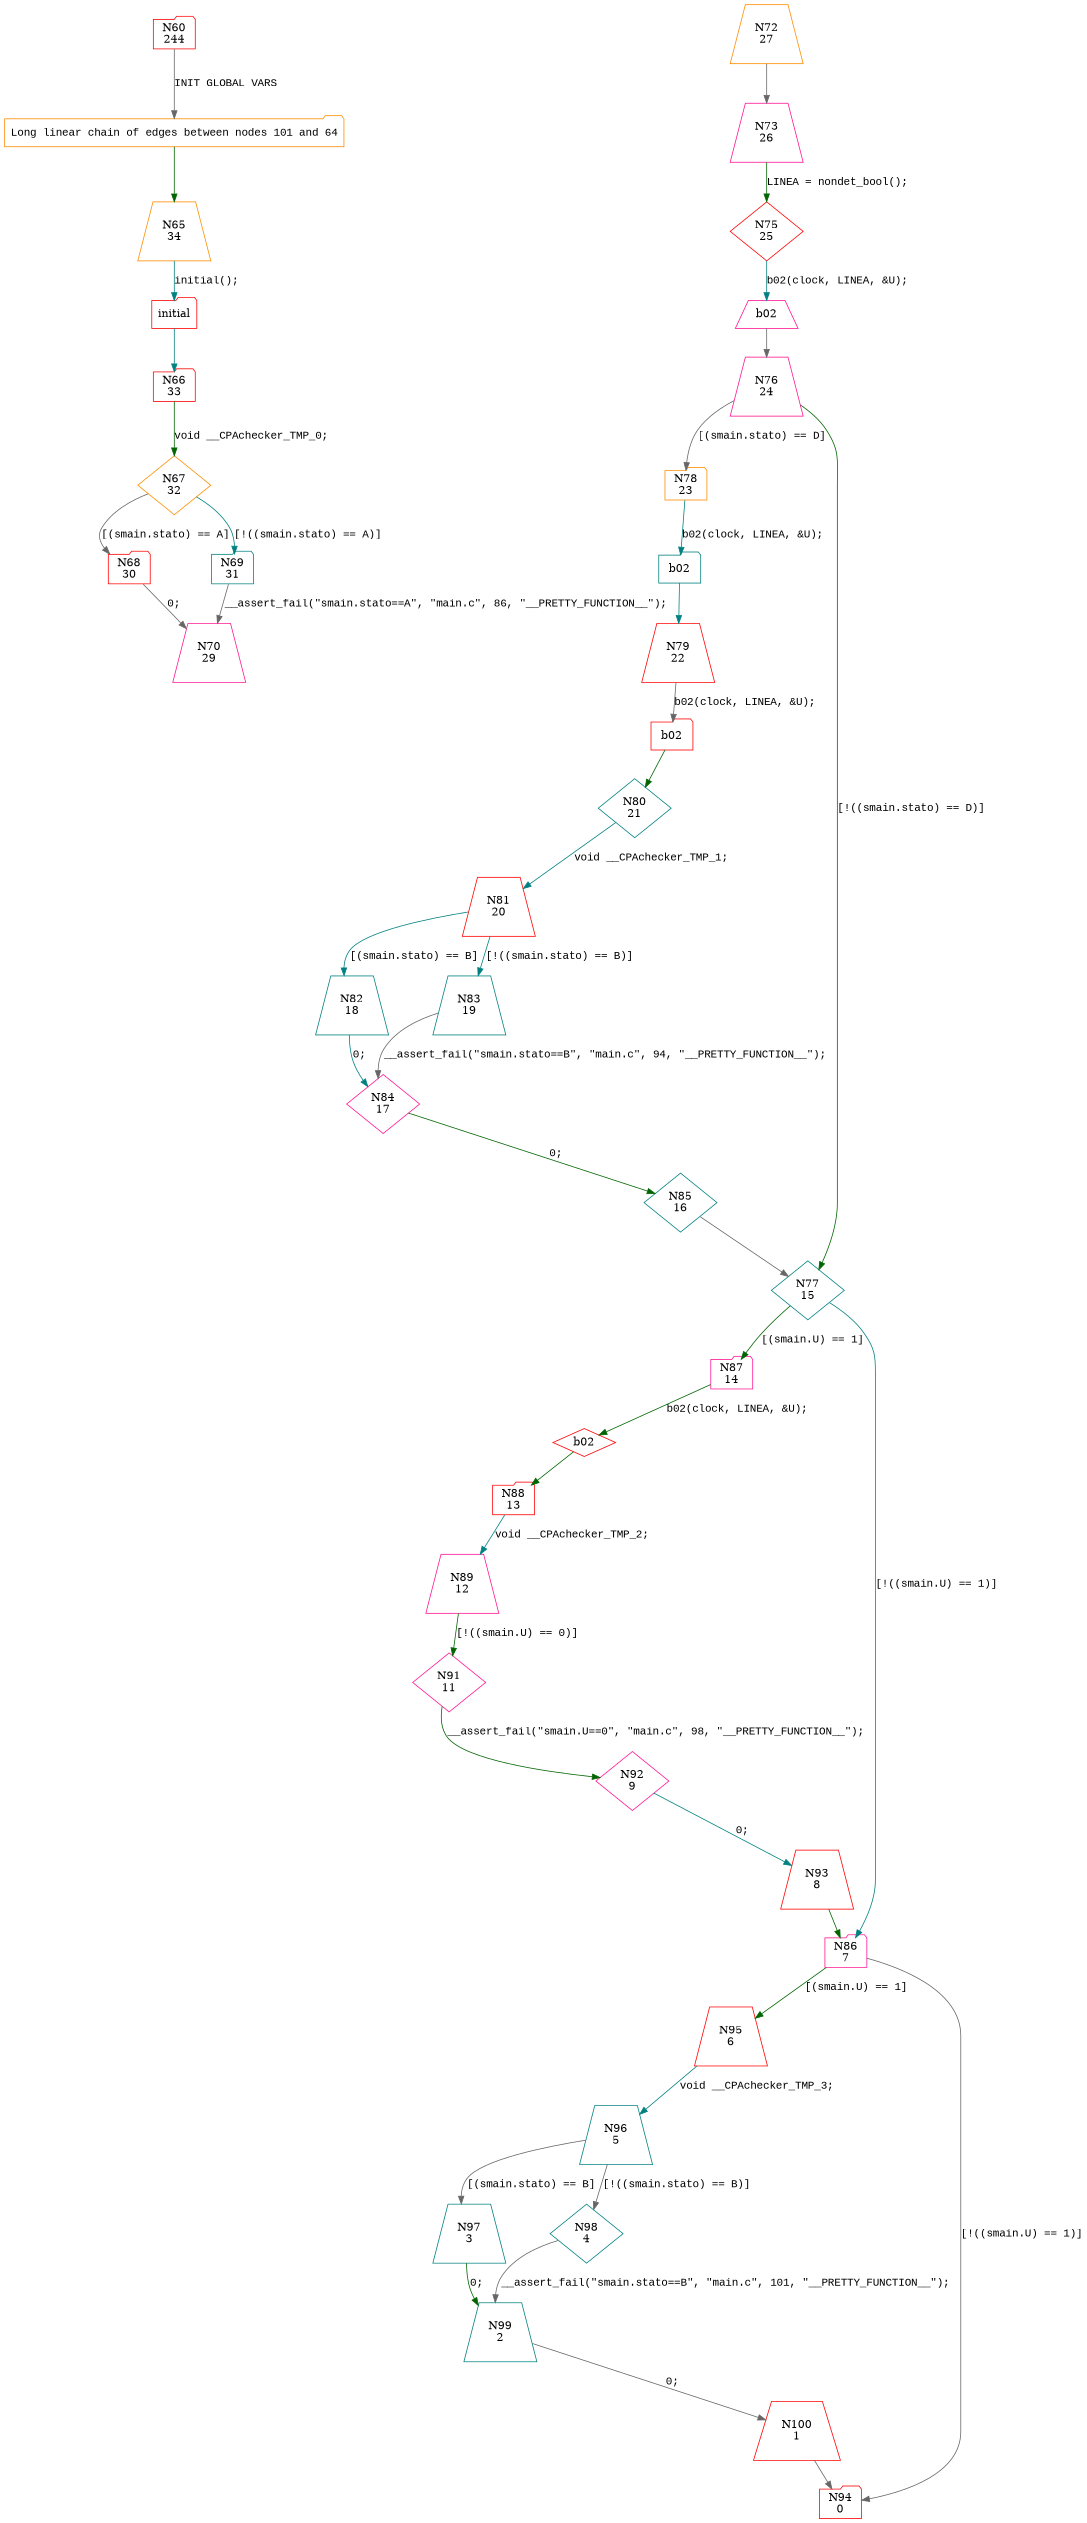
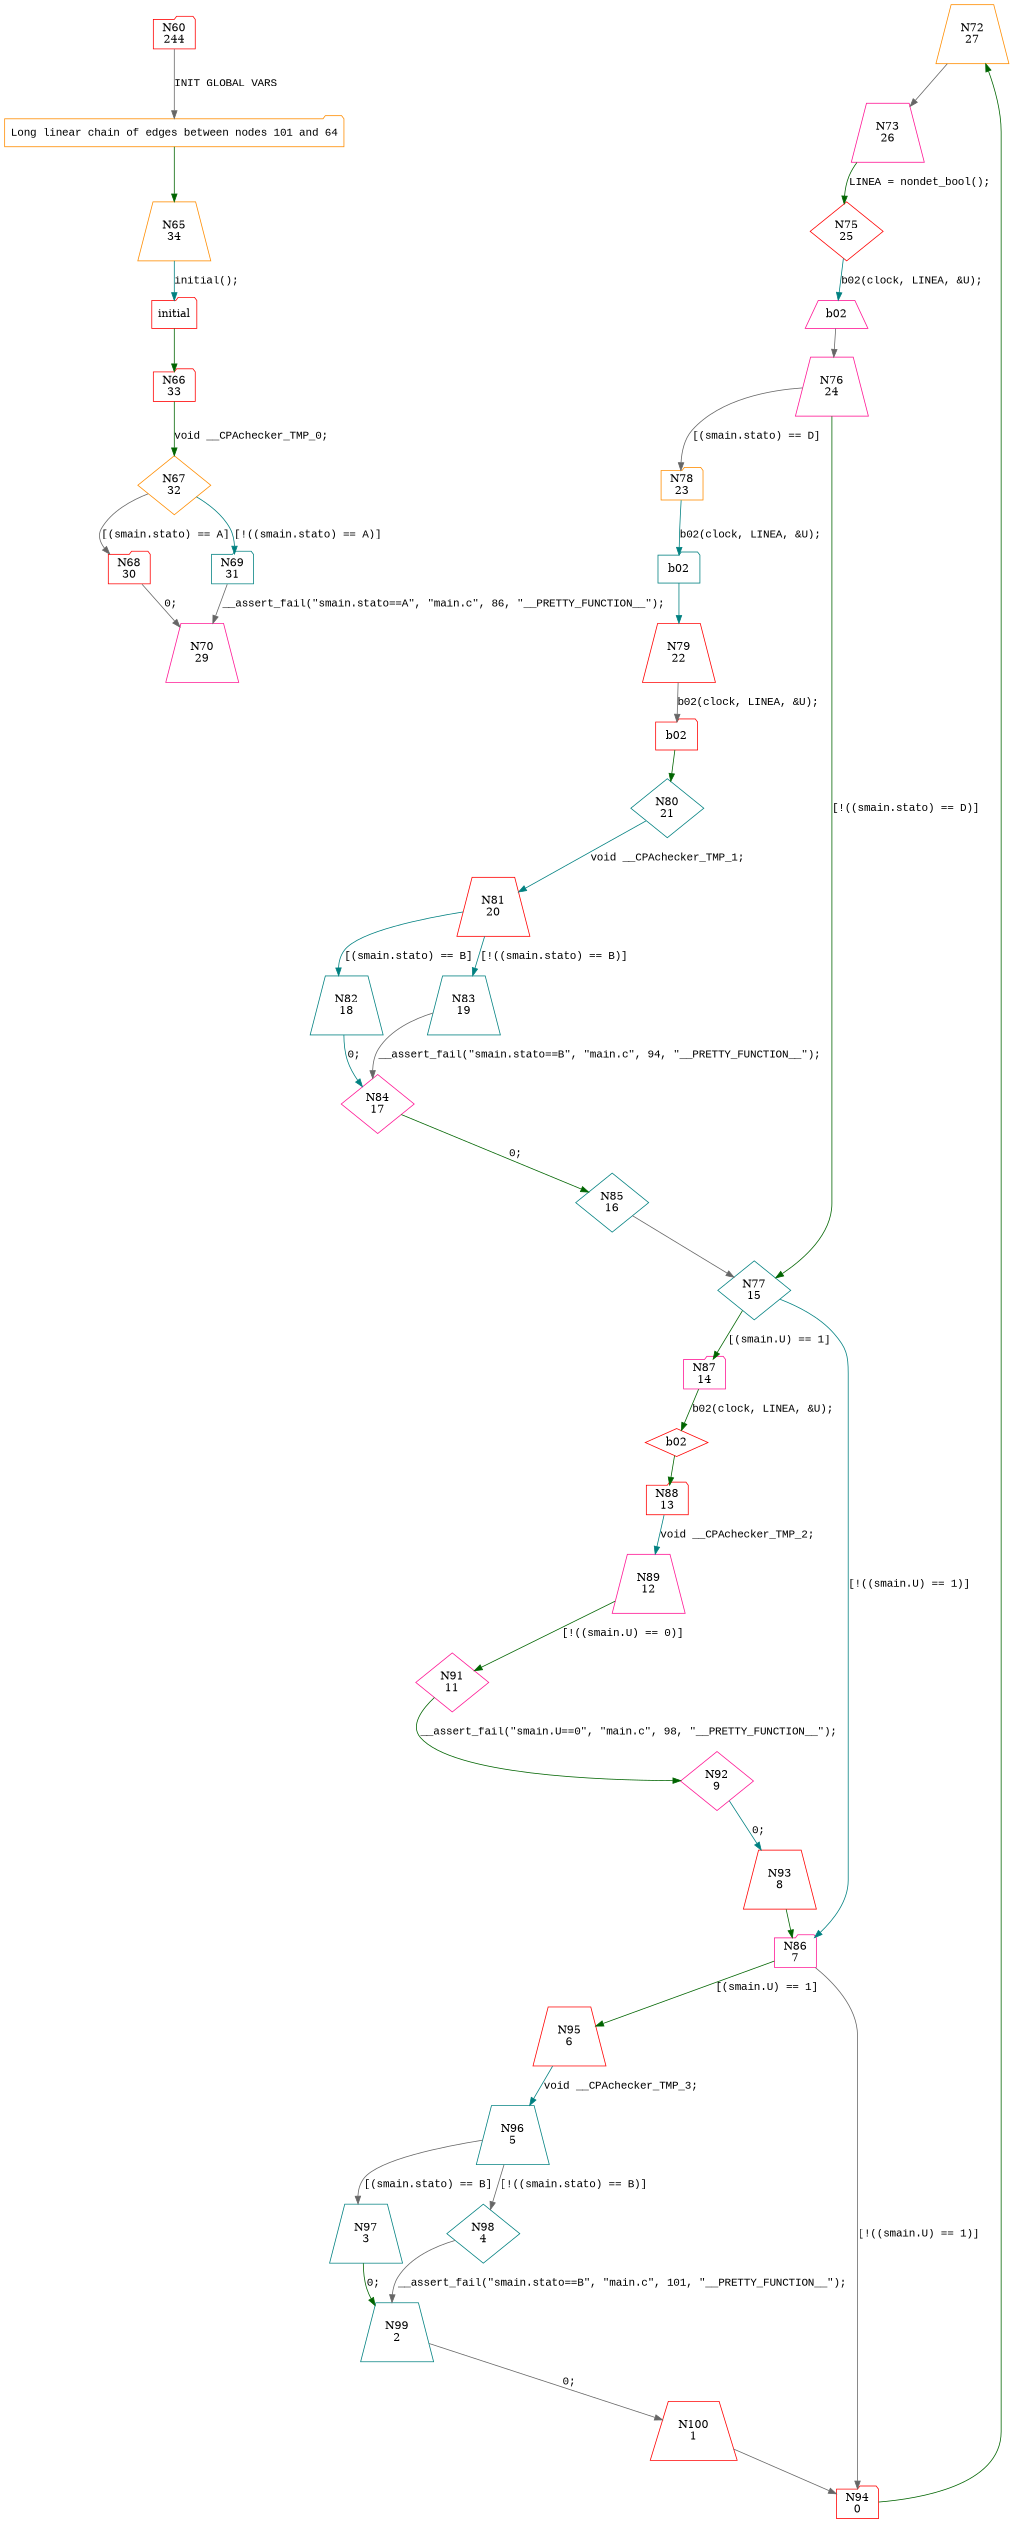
edge "initial" -> "N66 33": color teal -> darkgreen
edge "N94 0" -> "N72 27": added
